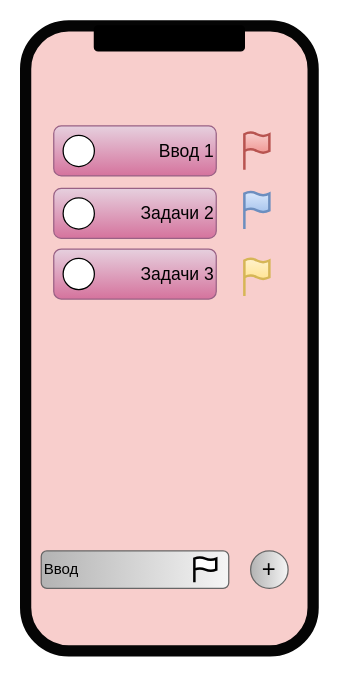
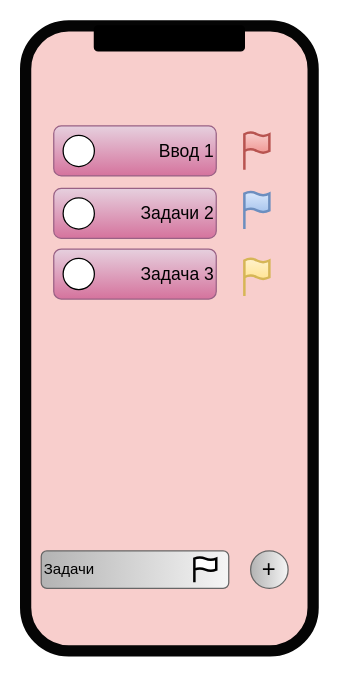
node "Задачи 3": label "Задачи 3" -> "Задача 3"
node "Ввод": label "Ввод" -> "Задачи"
